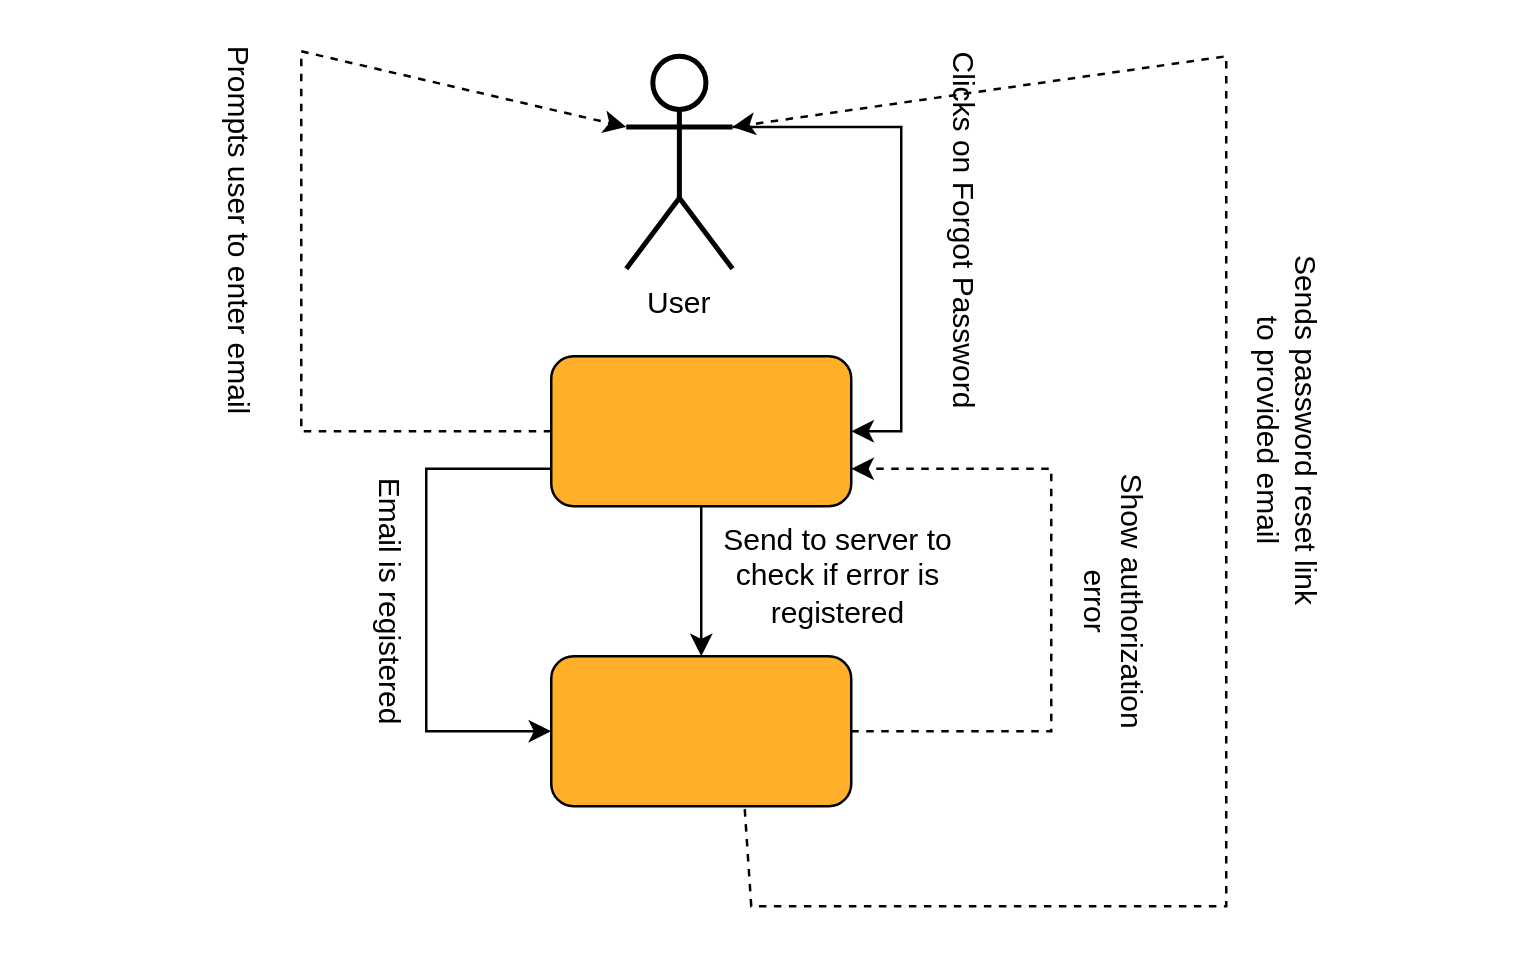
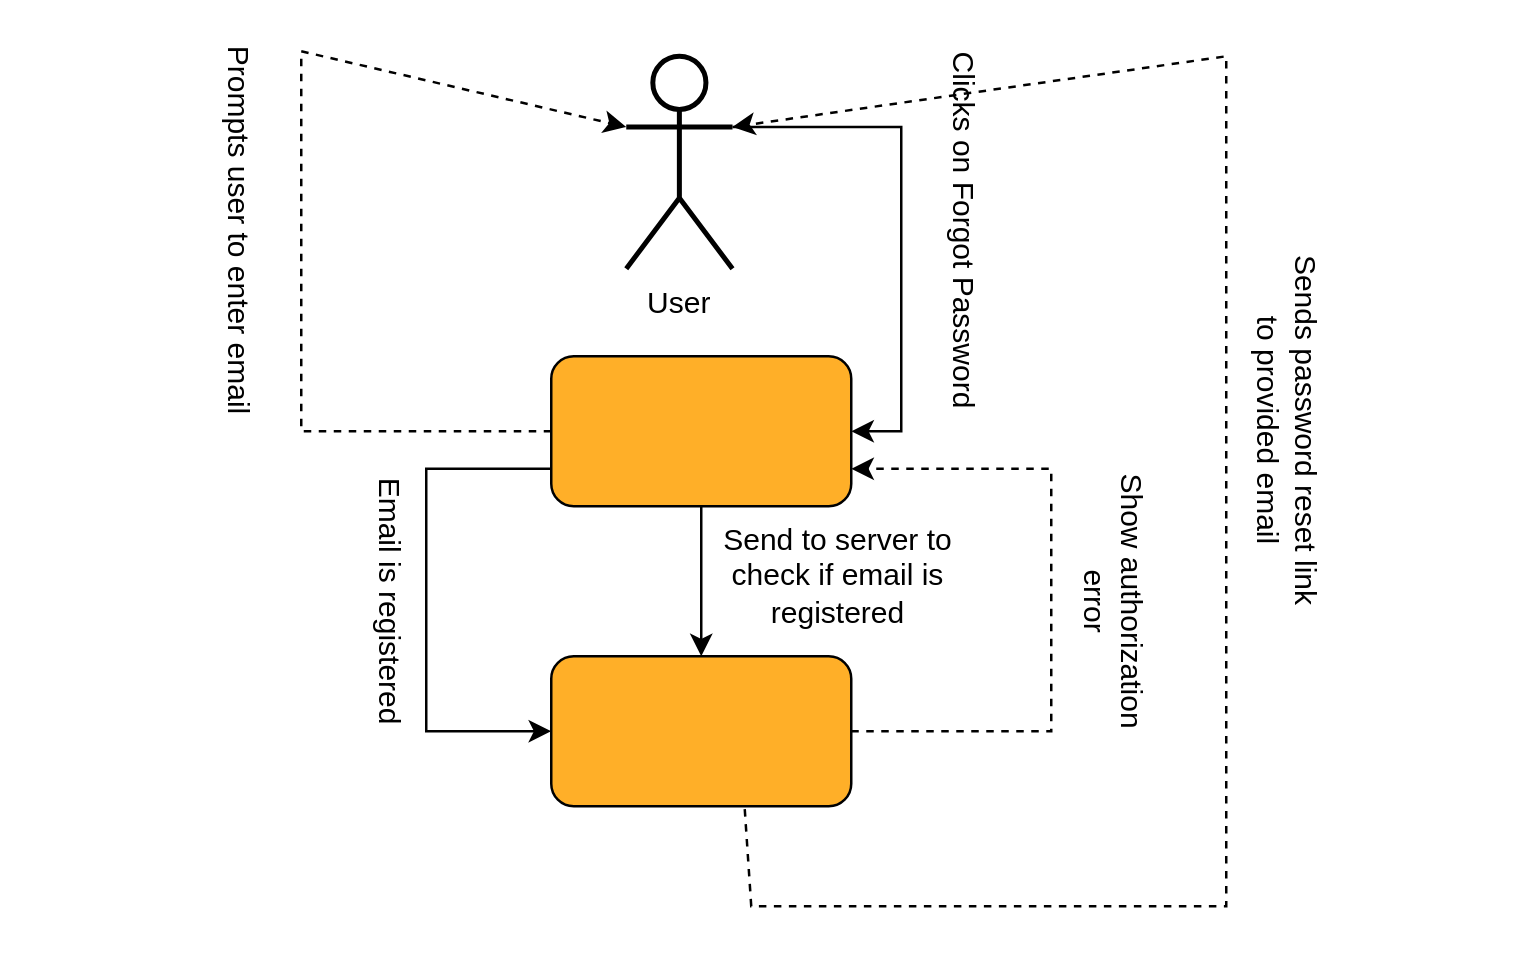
node "Send to server to check if error is registered": label "Send to server to check if error is registered" -> "Send to server to check if email is registered"
